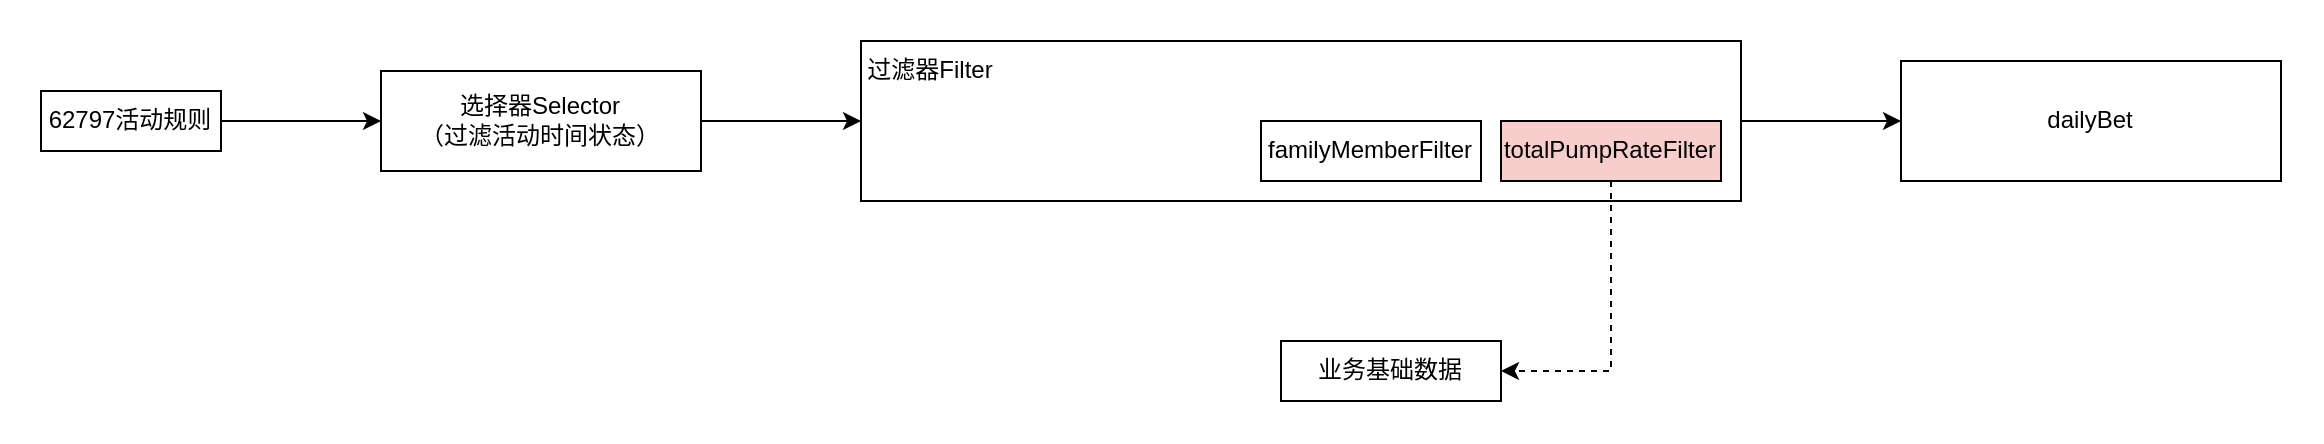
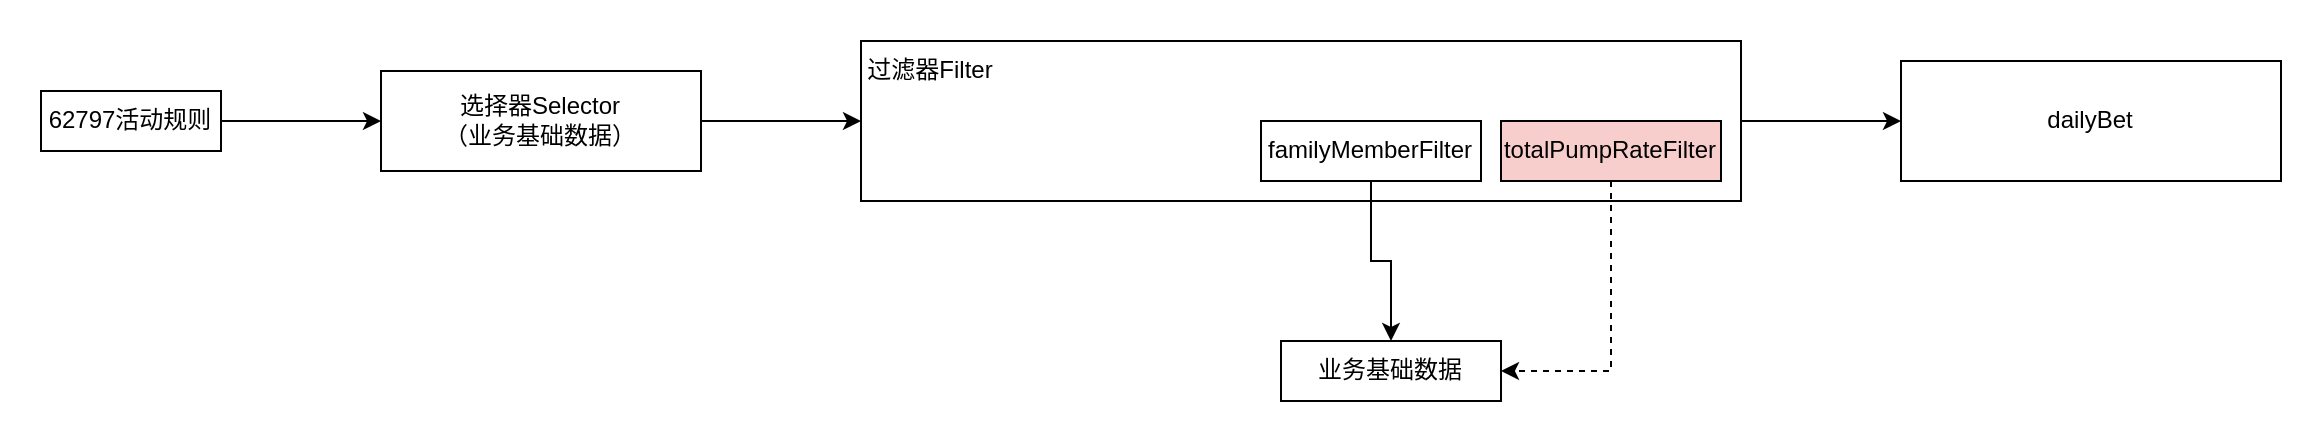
node "选择器Selector （过滤活动时间状态）": label "选择器Selector （过滤活动时间状态）" -> "选择器Selector （业务基础数据）"
edge "familyMemberFilter" -> "业务基础数据": added
